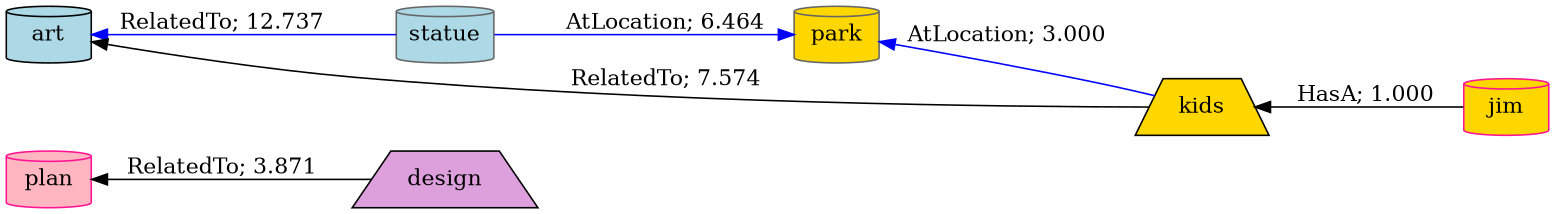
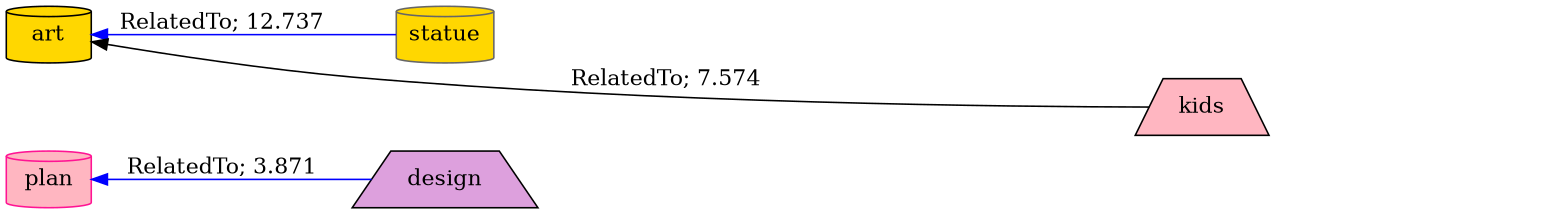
node "art": fillcolor lightblue -> gold
node "statue": fillcolor lightblue -> gold
node "park": removed
node "kids": fillcolor gold -> lightpink
node "jim": removed
edge "design" -> "plan": color black -> blue
